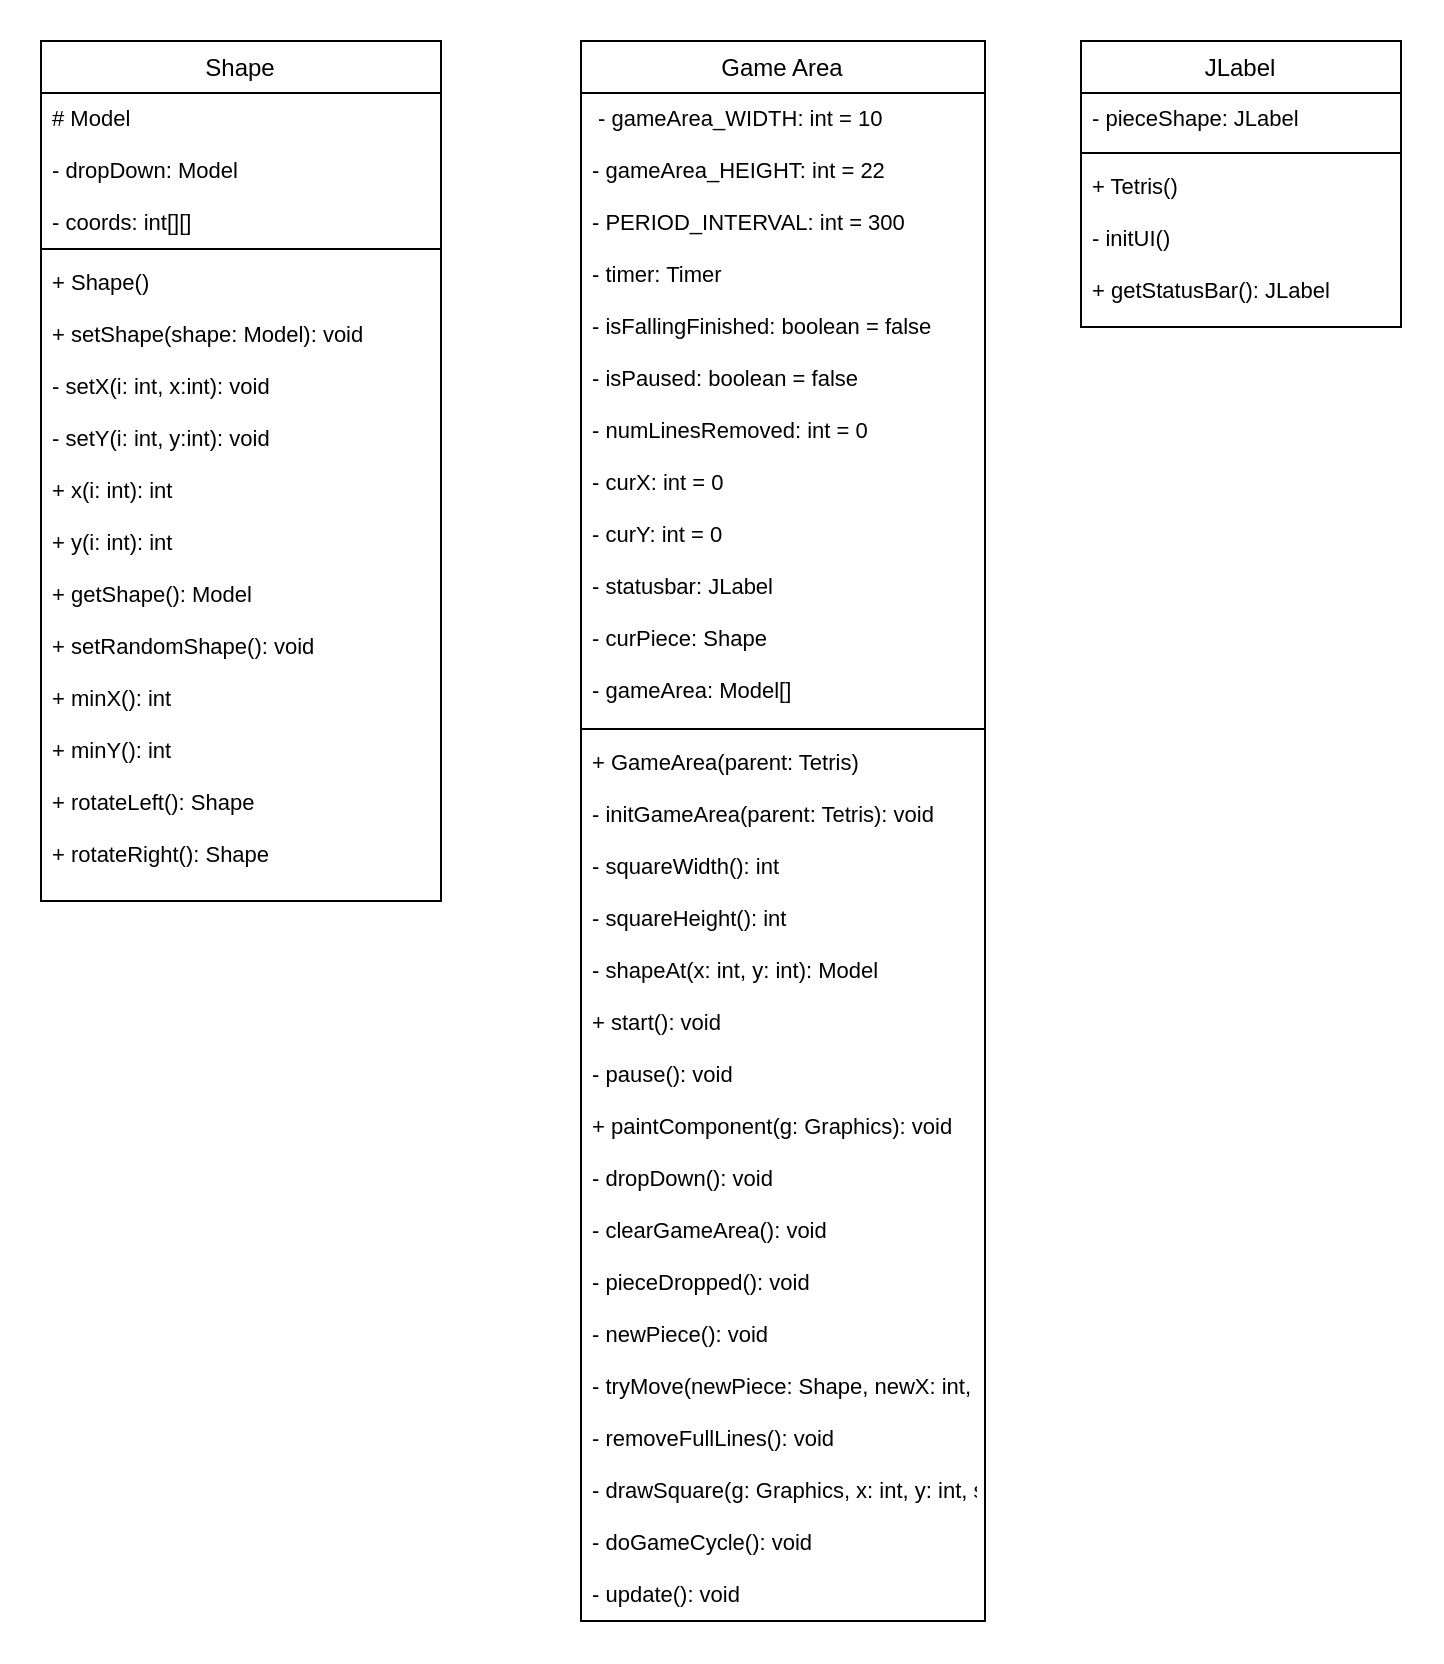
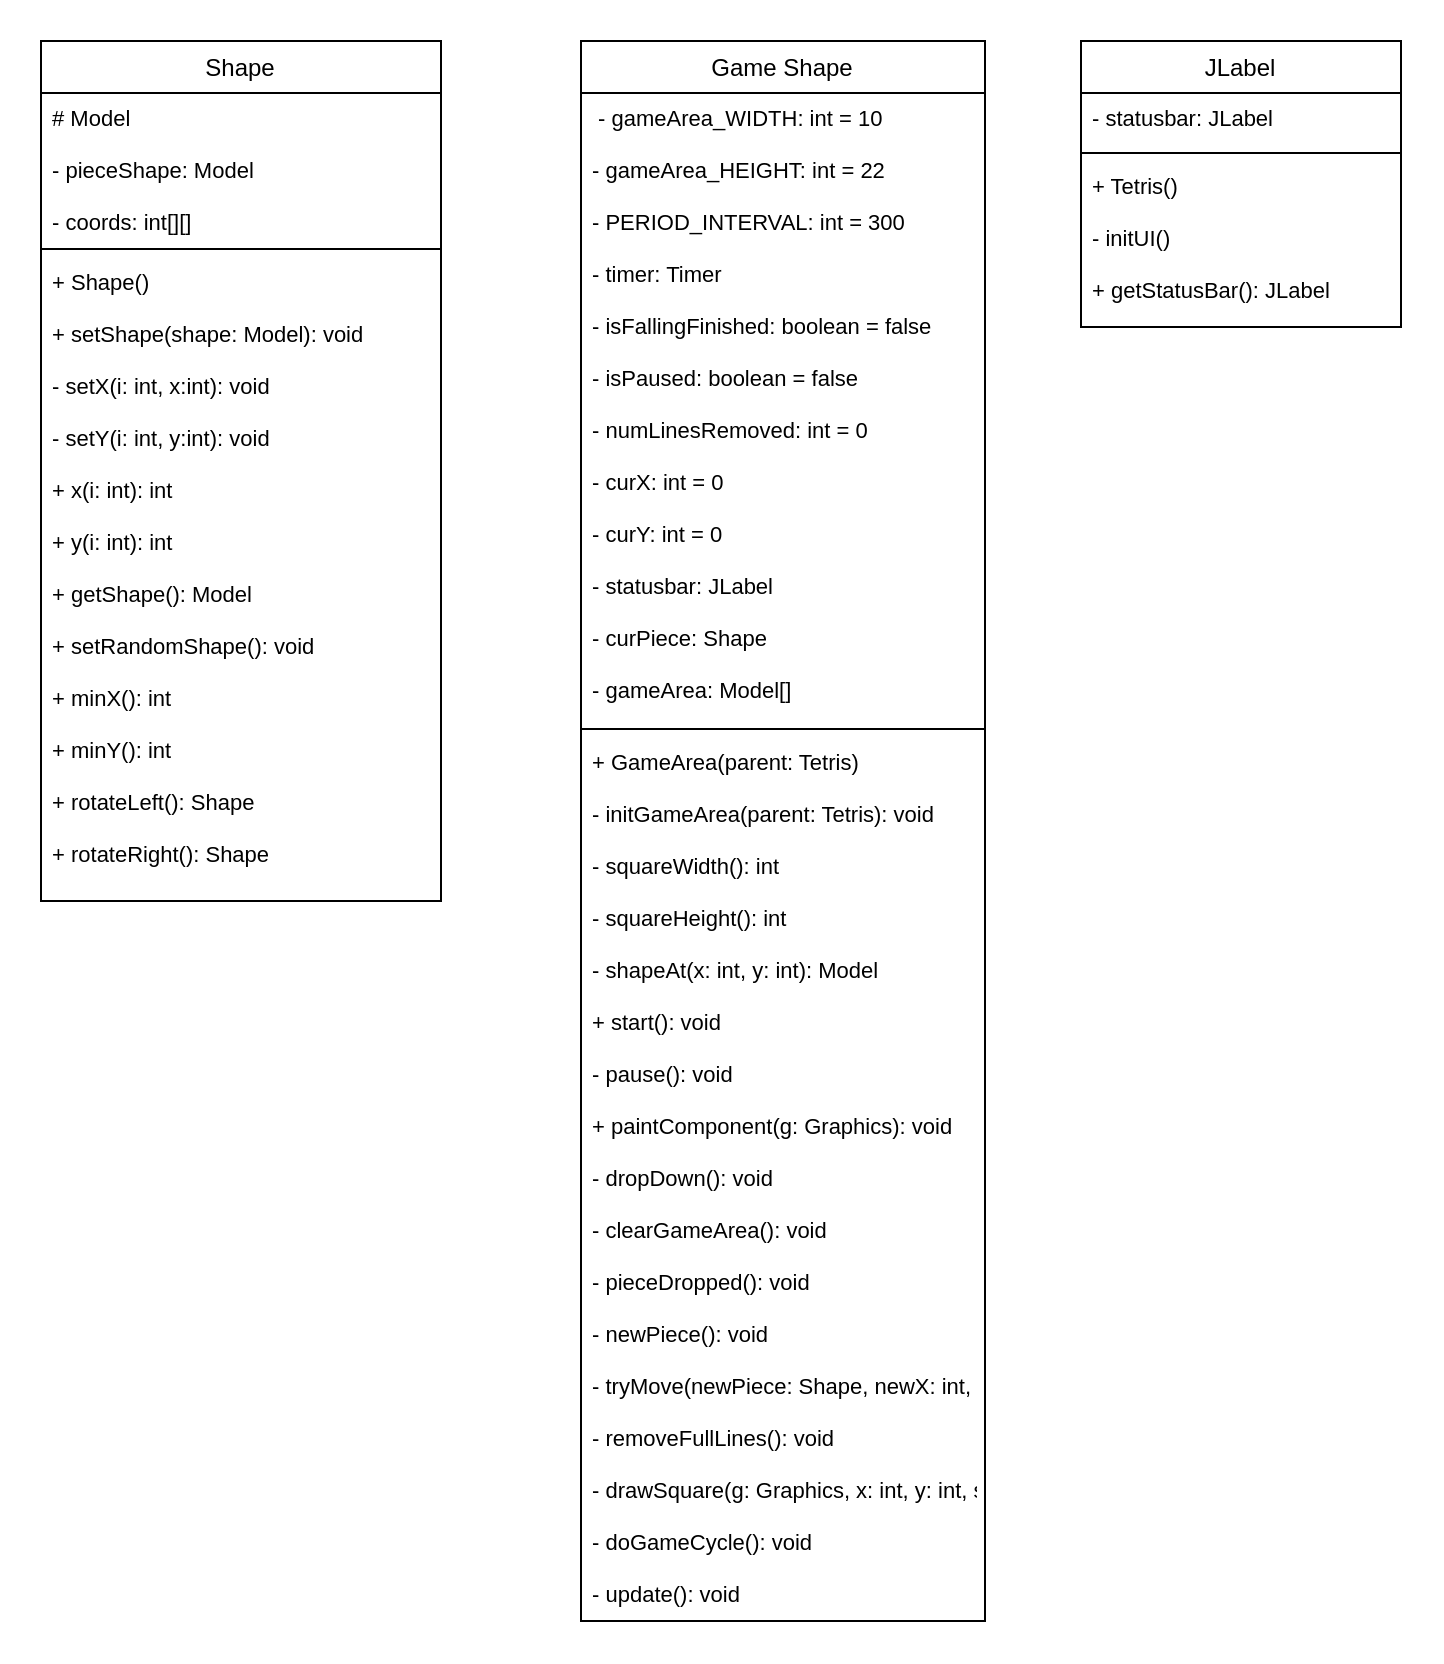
node "Game Area": label "Game Area" -> "Game Shape"
node "# Model - dropDown: Model - coords: int[][]": label "# Model - dropDown: Model - coords: int[][]" -> "# Model - pieceShape: Model - coords: int[][]"
node "- pieceShape: JLabel": label "- pieceShape: JLabel" -> "- statusbar: JLabel"
